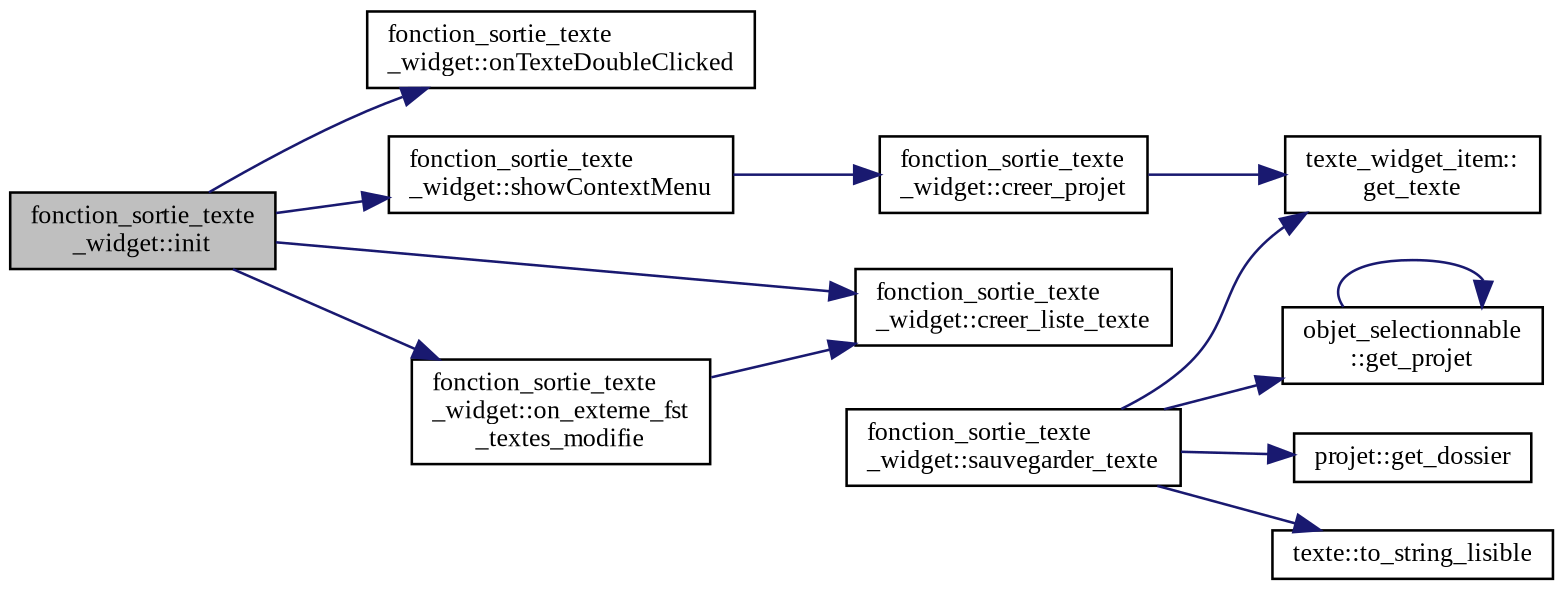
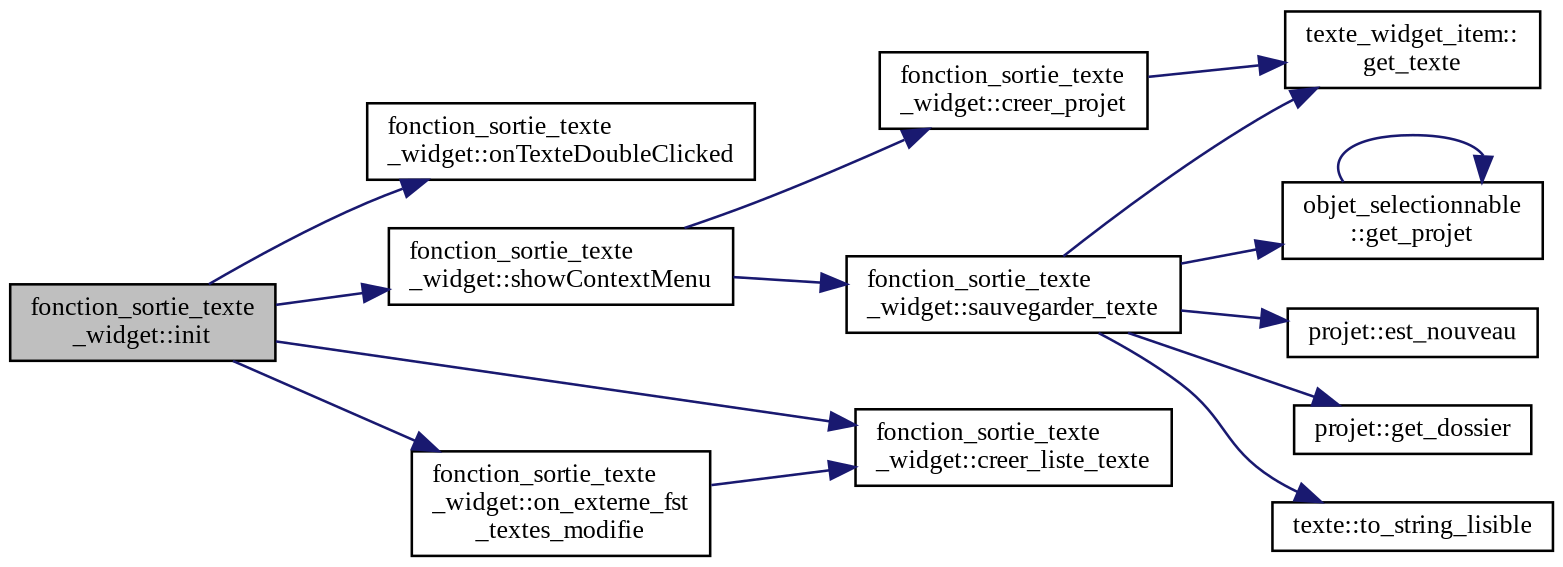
edge "fonction_sortie_texte _widget::showContextMenu" -> "fonction_sortie_texte _widget::sauvegarder_texte": added
node "projet::est_nouveau": added
